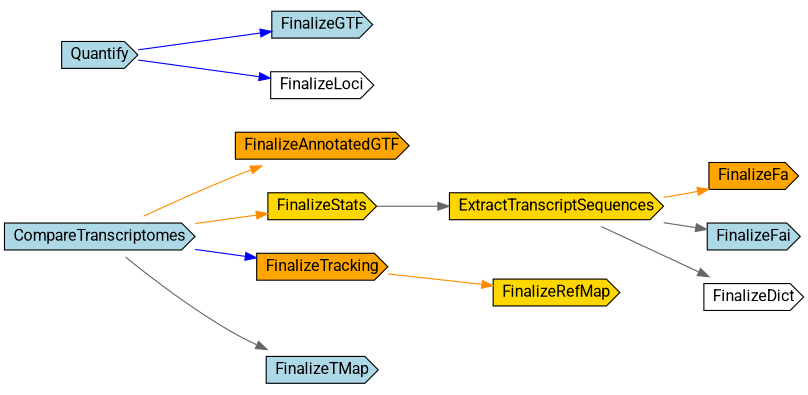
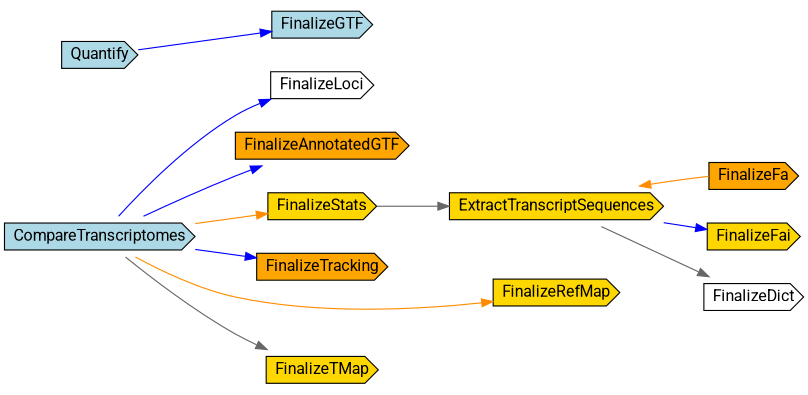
edge "Quantify" -> "FinalizeLoci": now "CompareTranscriptomes" -> "FinalizeLoci"
edge "CompareTranscriptomes" -> "FinalizeAnnotatedGTF": color darkorange -> blue
edge "ExtractTranscriptSequences" -> "FinalizeFa": reversed
edge "ExtractTranscriptSequences" -> "FinalizeFai": color gray40 -> blue
node "FinalizeFai": fillcolor lightblue -> gold
edge "FinalizeTracking" -> "FinalizeRefMap": now "CompareTranscriptomes" -> "FinalizeRefMap"
node "FinalizeTMap": fillcolor lightblue -> gold
